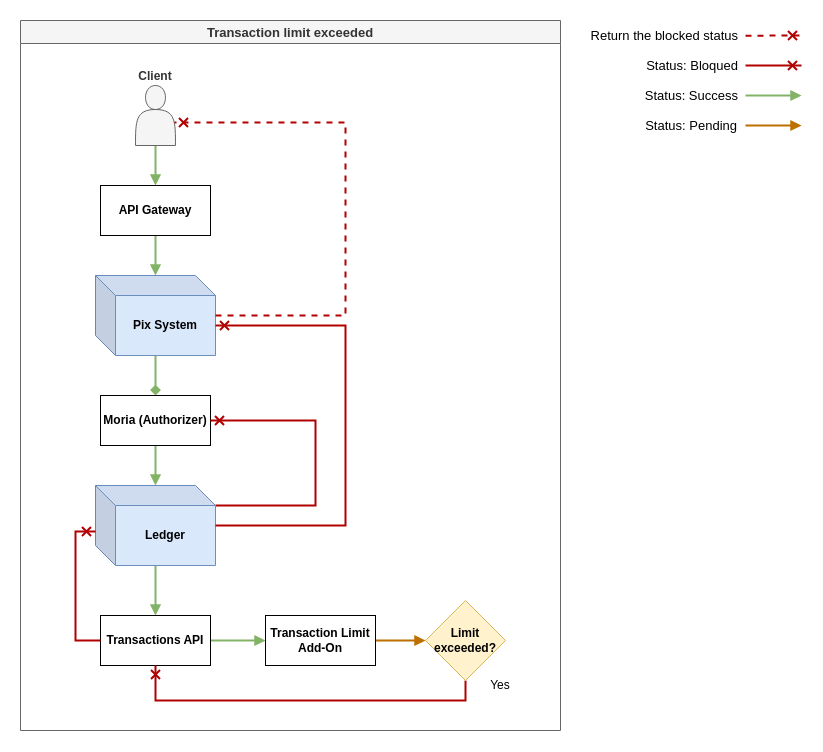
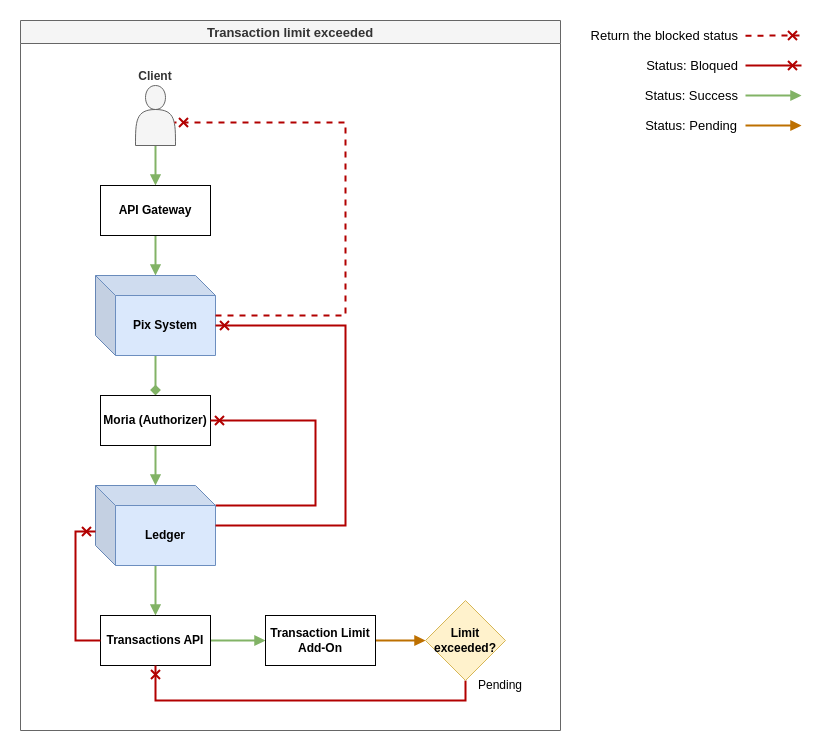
node "Yes": label "Yes" -> "Pending"
